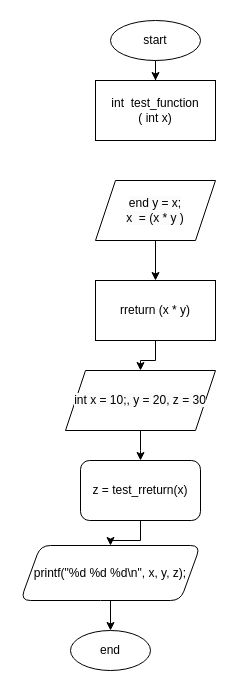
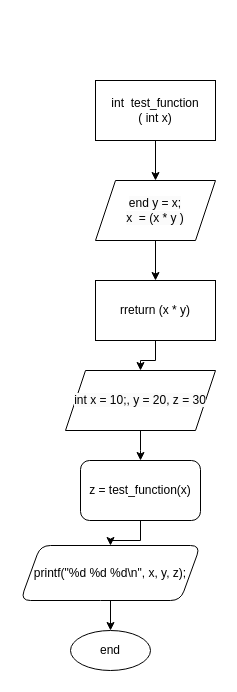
node "start": removed
edge "start" -> "int test_function ( int x)": removed
edge "int test_function ( int x)" -> "end y = x;x = (x * y )": added
node "z = test_rreturn(x)": label "z = test_rreturn(x)" -> "z = test_function(x)"
